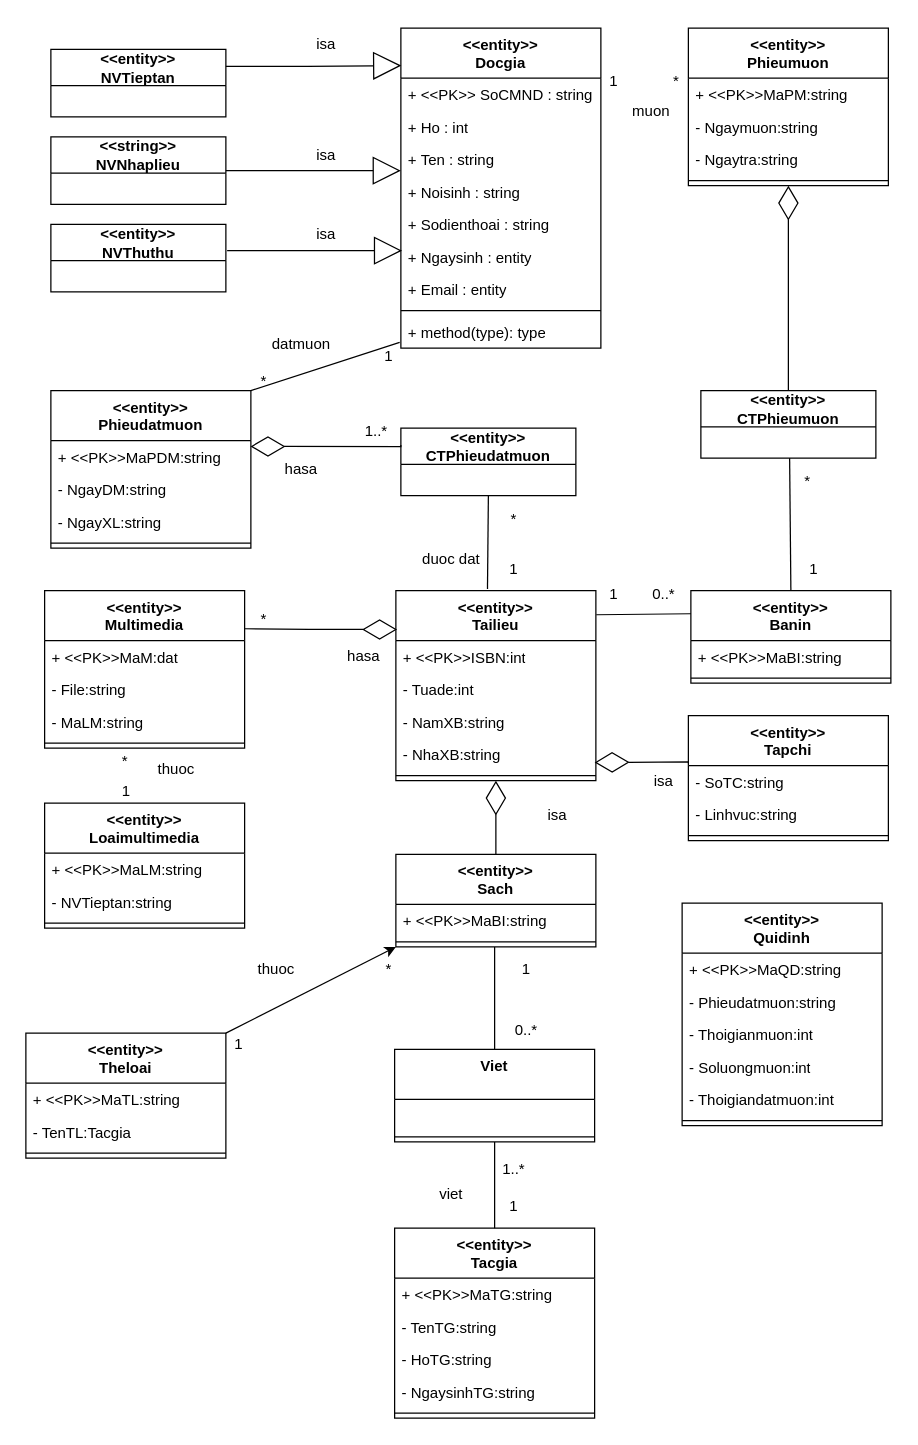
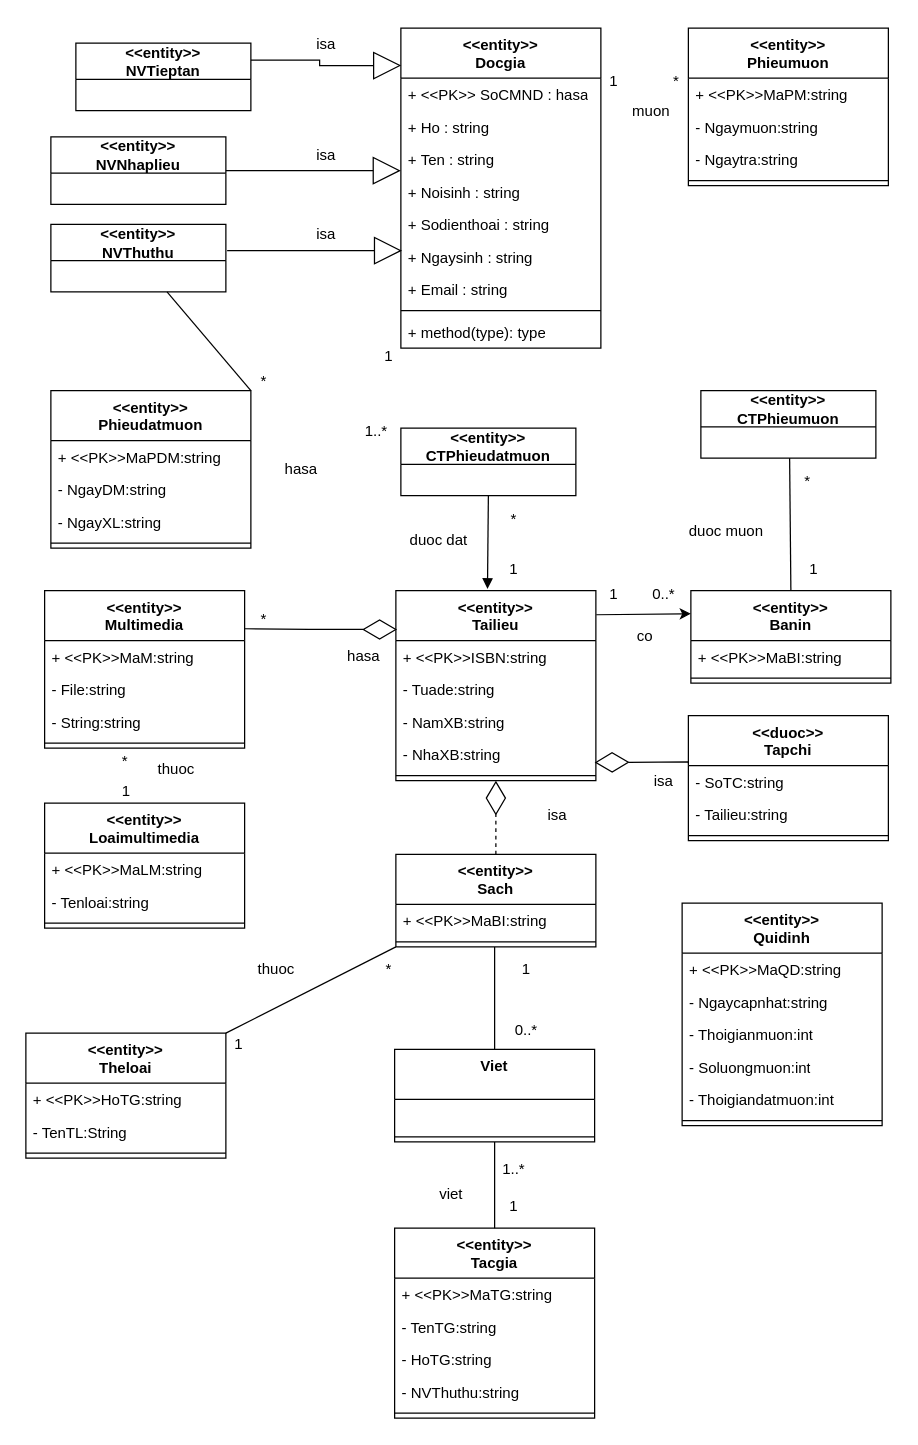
node "<<entity>> NVTieptan": moved (138, 83) -> (163, 77)
node "+ <<PK>> SoCMND : string": label "+ <<PK>> SoCMND : string" -> "+ <<PK>> SoCMND : hasa"
node "+ Ho : int": label "+ Ho : int" -> "+ Ho : string"
node "<<string>> NVNhaplieu": label "<<string>> NVNhaplieu" -> "<<entity>> NVNhaplieu"
node "+ Ngaysinh : entity": label "+ Ngaysinh : entity" -> "+ Ngaysinh : string"
node "+ Email : entity": label "+ Email : entity" -> "+ Email : string"
edge "<<entity>> CTPhieumuon" -> "<<entity>> Phieumuon": removed
node "datmuon": removed
edge "+ method(type): type" -- "<<entity>> Phieudatmuon": now "<<entity>> NVThuthu" -- "<<entity>> Phieudatmuon"
edge "<<entity>> CTPhieudatmuon" -> "+ <<PK>>MaPDM:string": removed
node "duoc muon": added
node "duoc dat": moved (451, 559) -> (438, 541)
edge "<<entity>> CTPhieudatmuon" -- "<<entity>> Tailieu": arrowhead none -> block
edge "<<entity>> Banin" -- "<<entity>> Tailieu": arrowhead none -> classic
node "co": added
node "+ <<PK>>MaM:dat": label "+ <<PK>>MaM:dat" -> "+ <<PK>>MaM:string"
node "+ <<PK>>ISBN:int": label "+ <<PK>>ISBN:int" -> "+ <<PK>>ISBN:string"
node "- Tuade:int": label "- Tuade:int" -> "- Tuade:string"
node "- MaLM:string": label "- MaLM:string" -> "- String:string"
node "<<entity>> Tapchi": label "<<entity>> Tapchi" -> "<<duoc>> Tapchi"
node "- Linhvuc:string": label "- Linhvuc:string" -> "- Tailieu:string"
edge "<<entity>> Sach" -> "<<entity>> Tailieu": style solid -> dashed
node "- NVTieptan:string": label "- NVTieptan:string" -> "- Tenloai:string"
edge "<<entity>> Theloai" -> "<<entity>> Sach": arrowhead classic -> none
node "- Phieudatmuon:string": label "- Phieudatmuon:string" -> "- Ngaycapnhat:string"
node "+ <<PK>>MaTL:string": label "+ <<PK>>MaTL:string" -> "+ <<PK>>HoTG:string"
node "- TenTL:Tacgia": label "- TenTL:Tacgia" -> "- TenTL:String"
node "- NgaysinhTG:string": label "- NgaysinhTG:string" -> "- NVThuthu:string"
